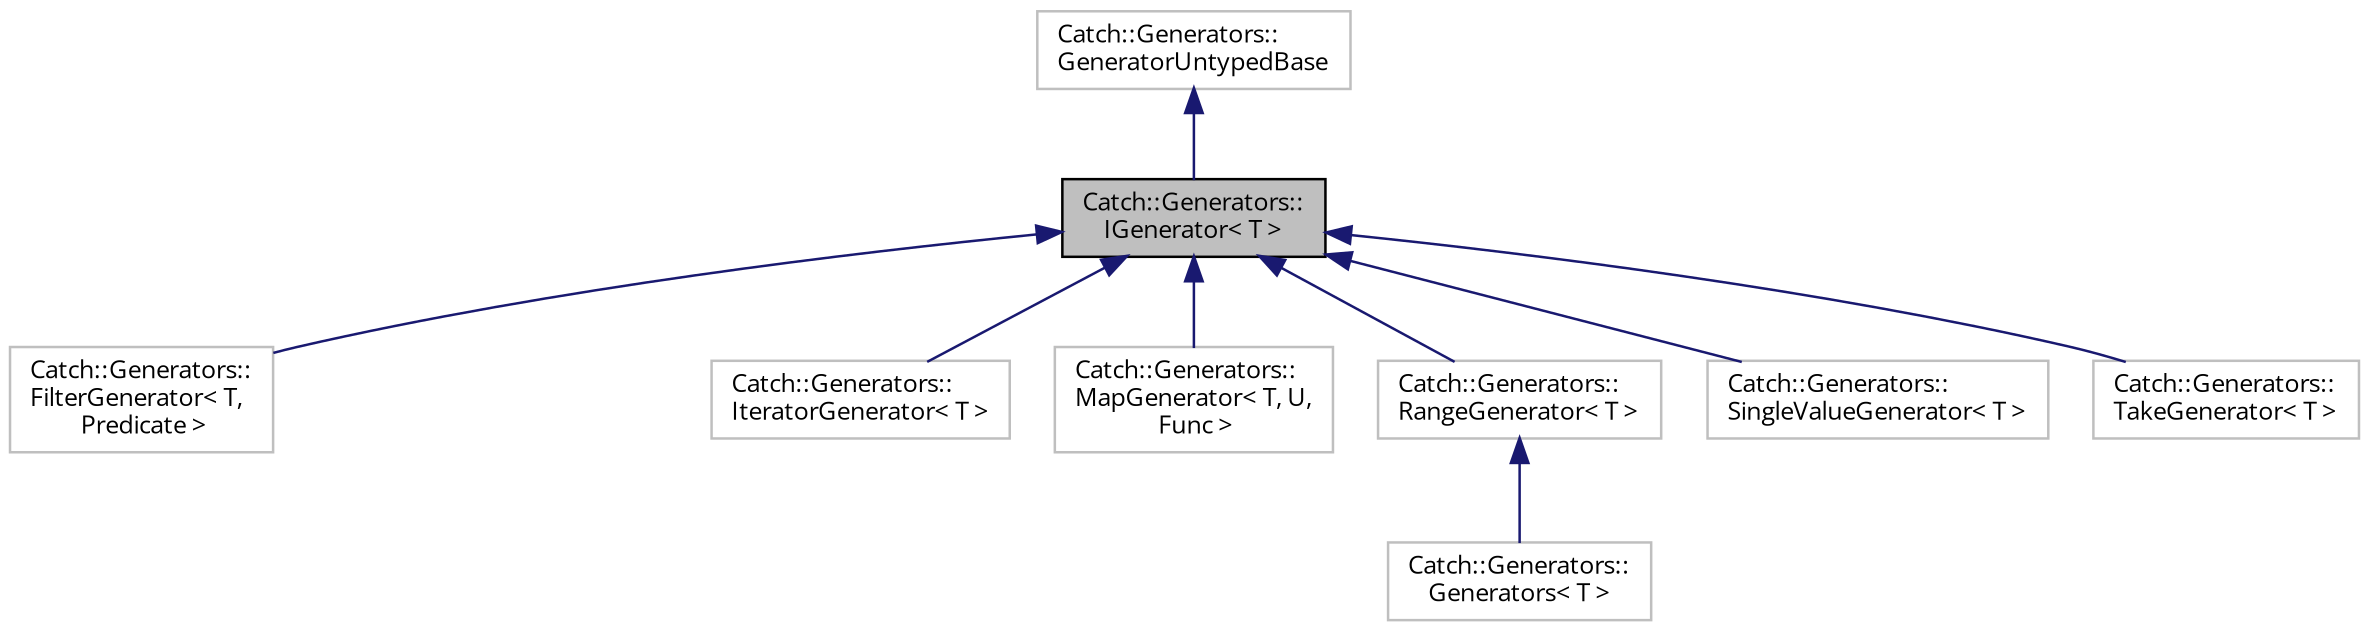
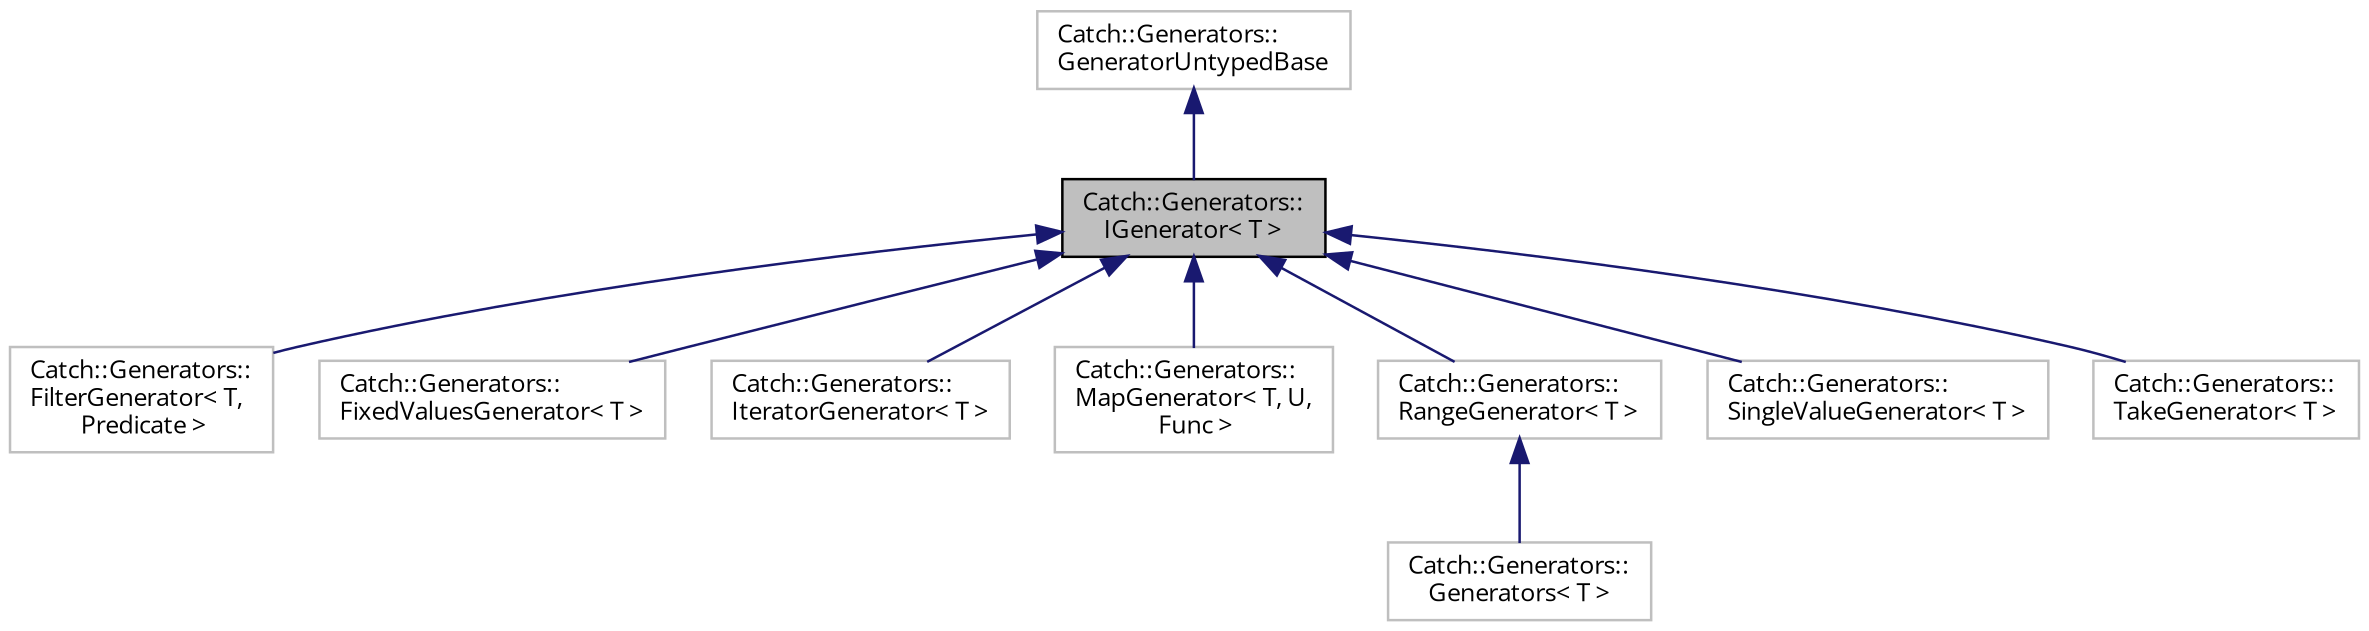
node "Catch::Generators:: FixedValuesGenerator< T >": added
